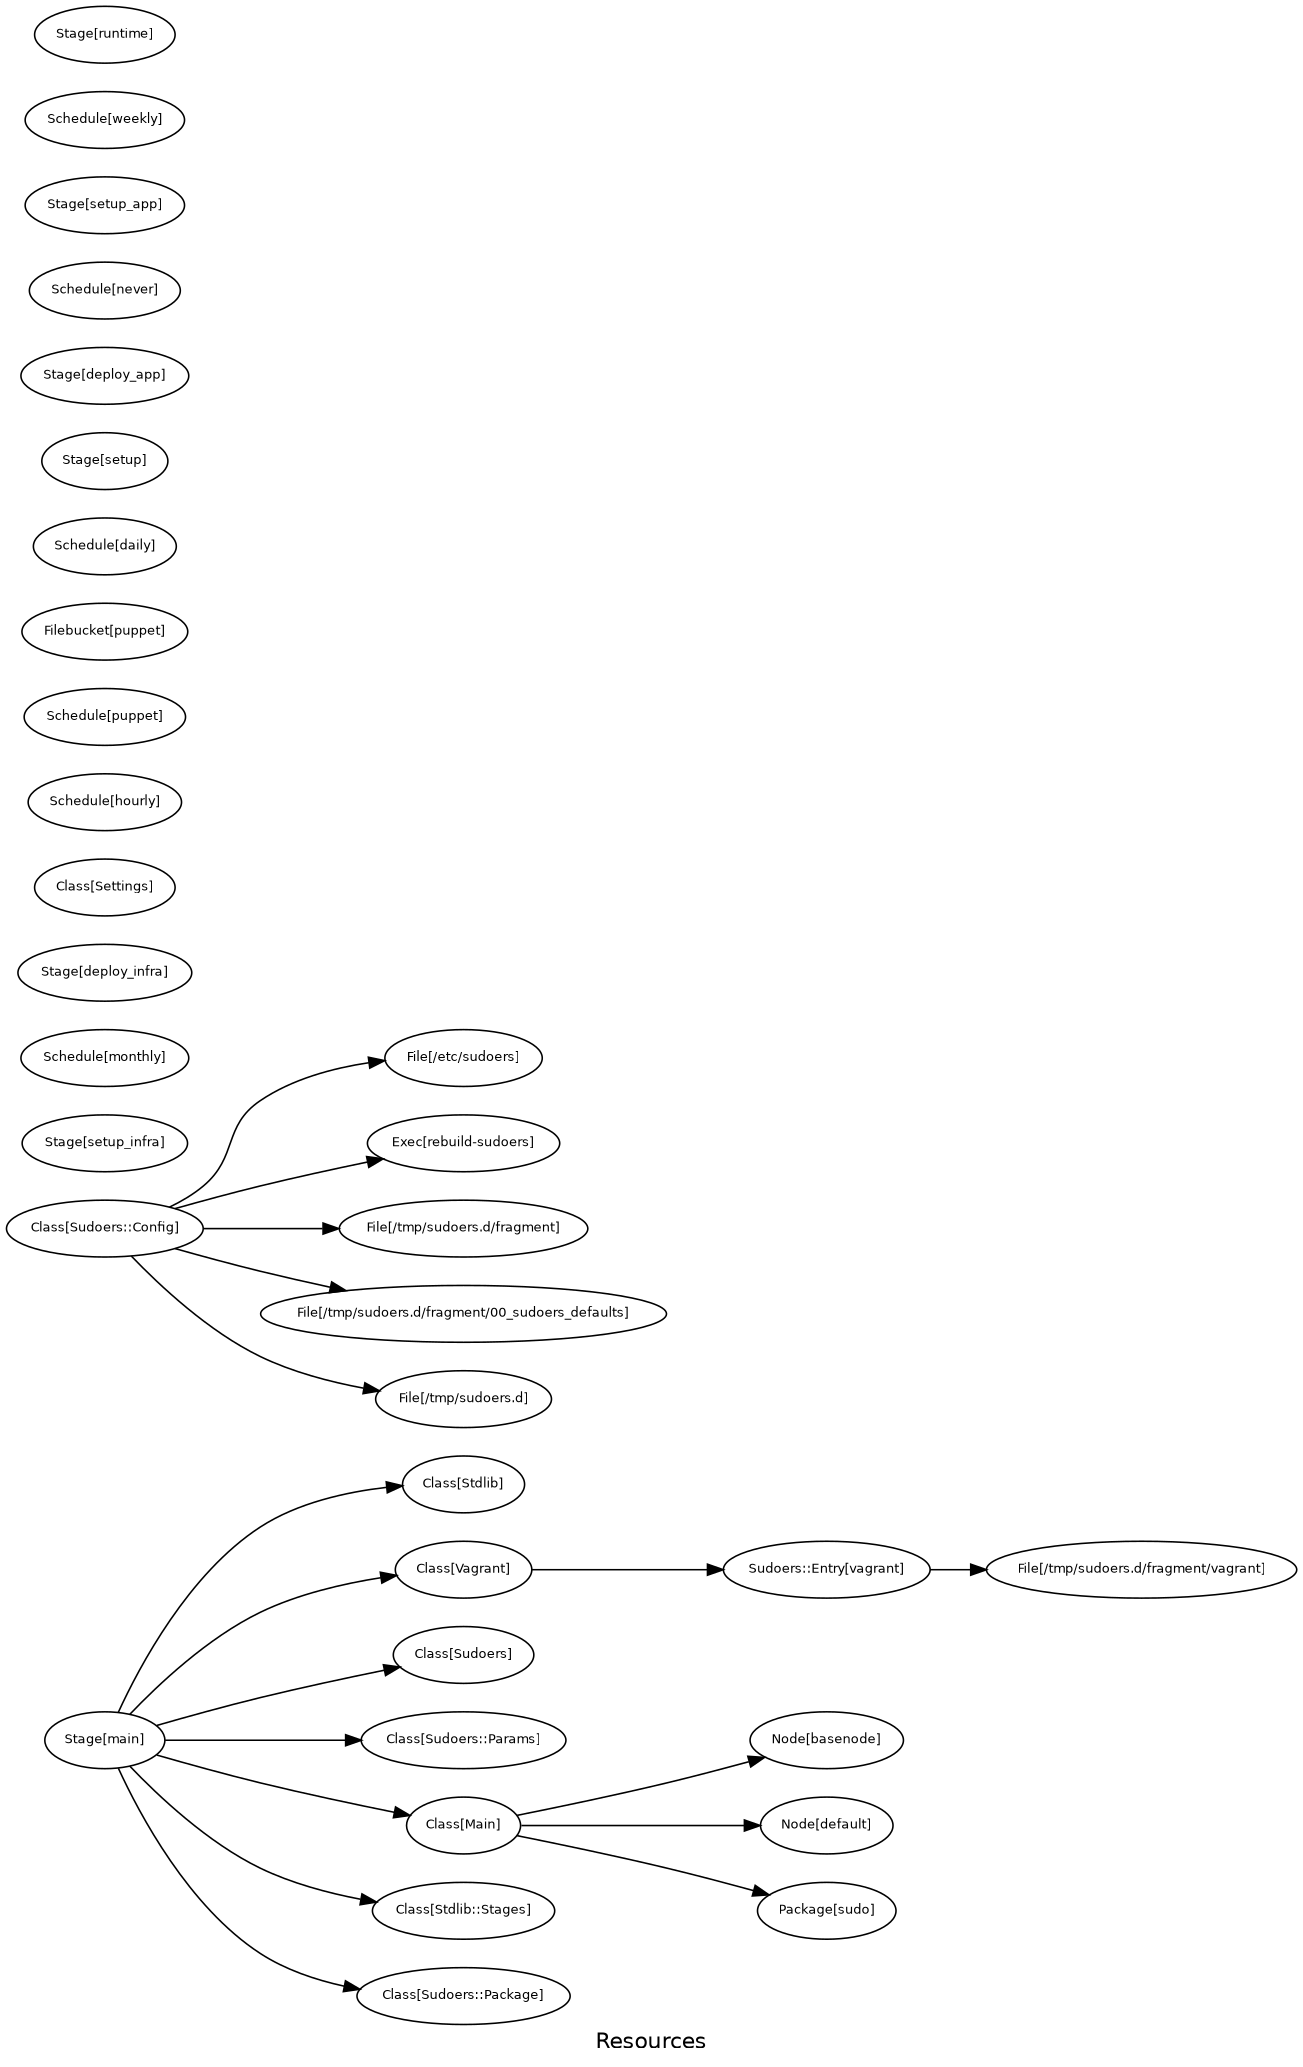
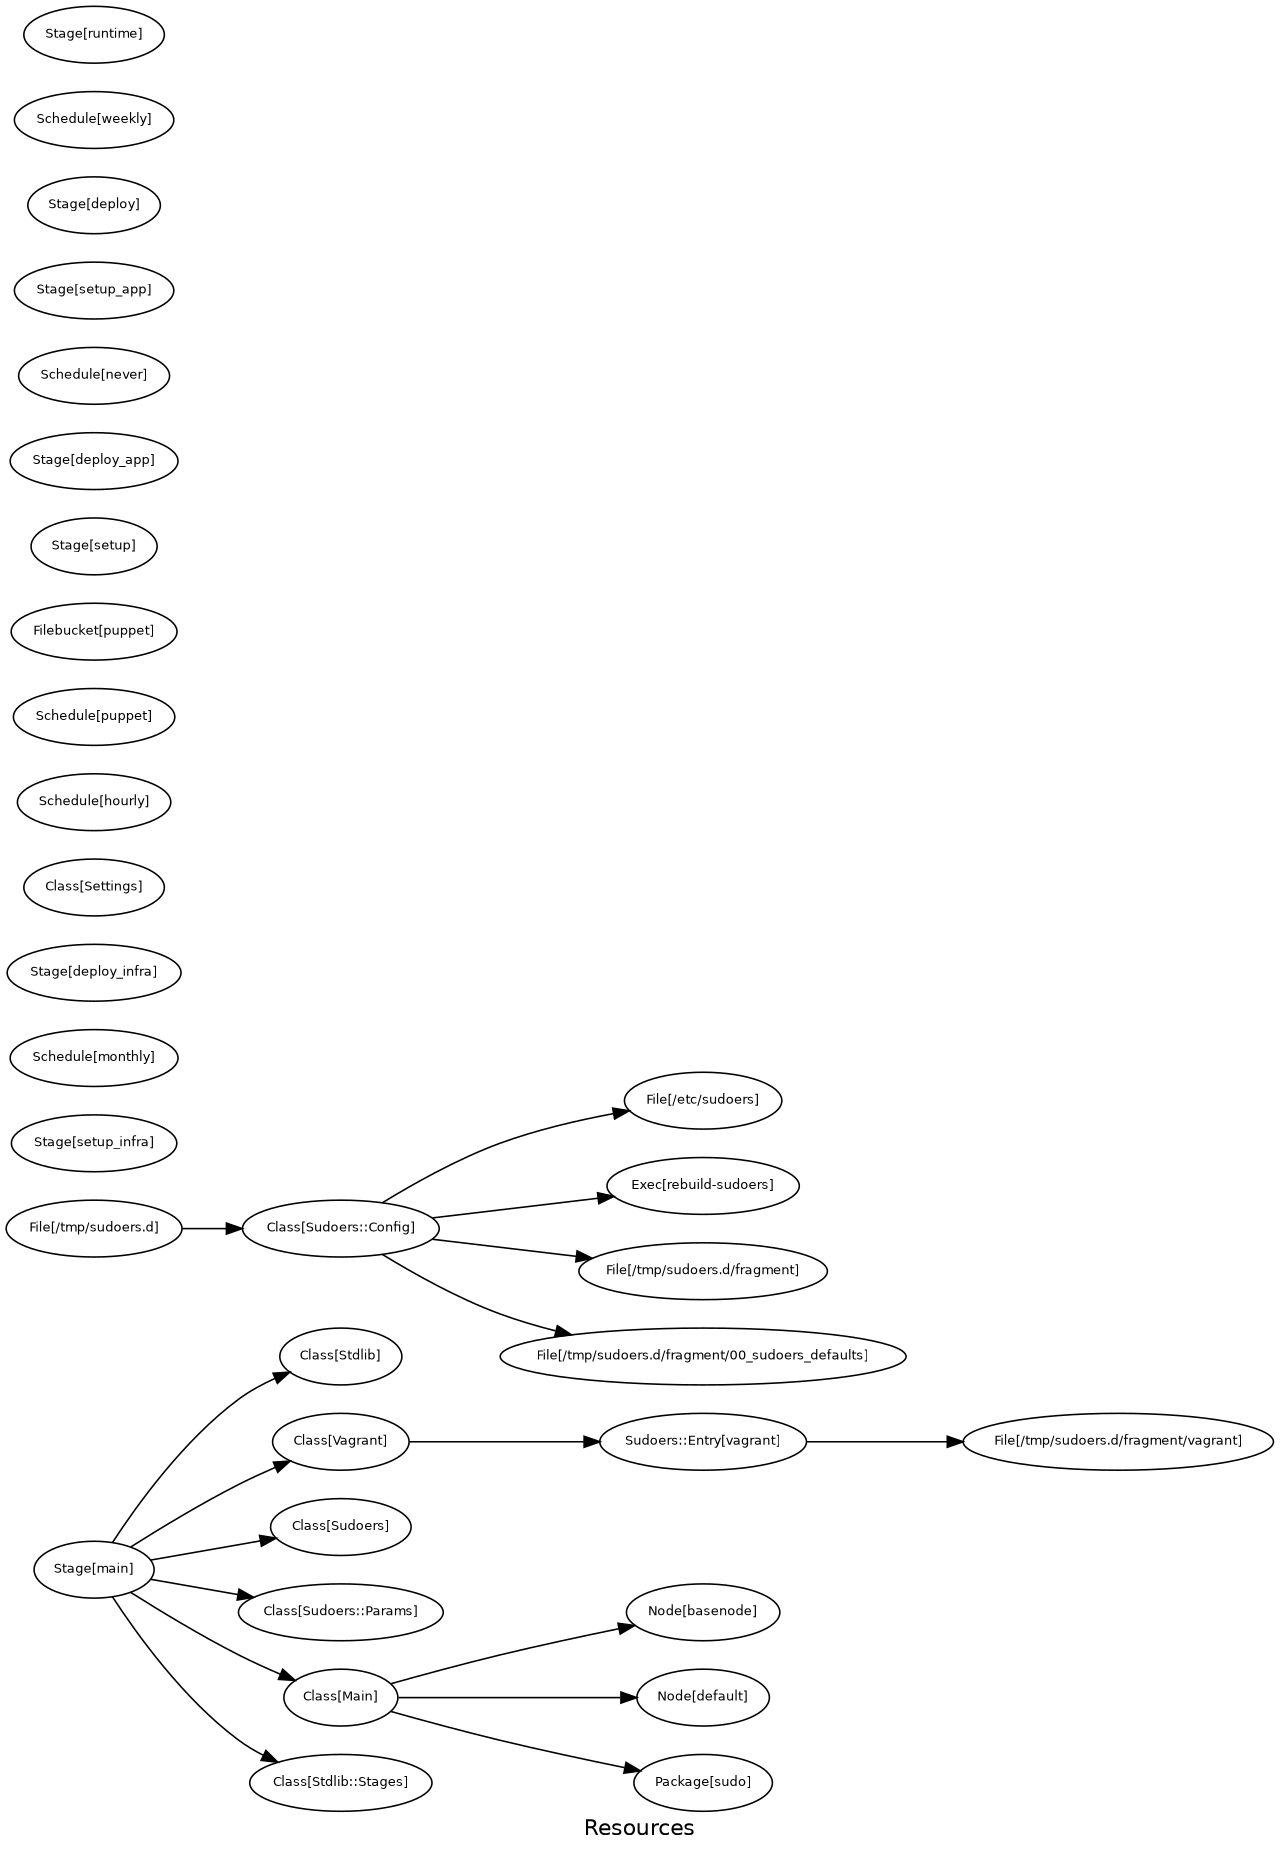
node "Stage[deploy]": added
node "Schedule[daily]": removed
edge "Class[Sudoers::Config]" -> "File[/tmp/sudoers.d]": reversed
node "Class[Sudoers::Package]": removed
